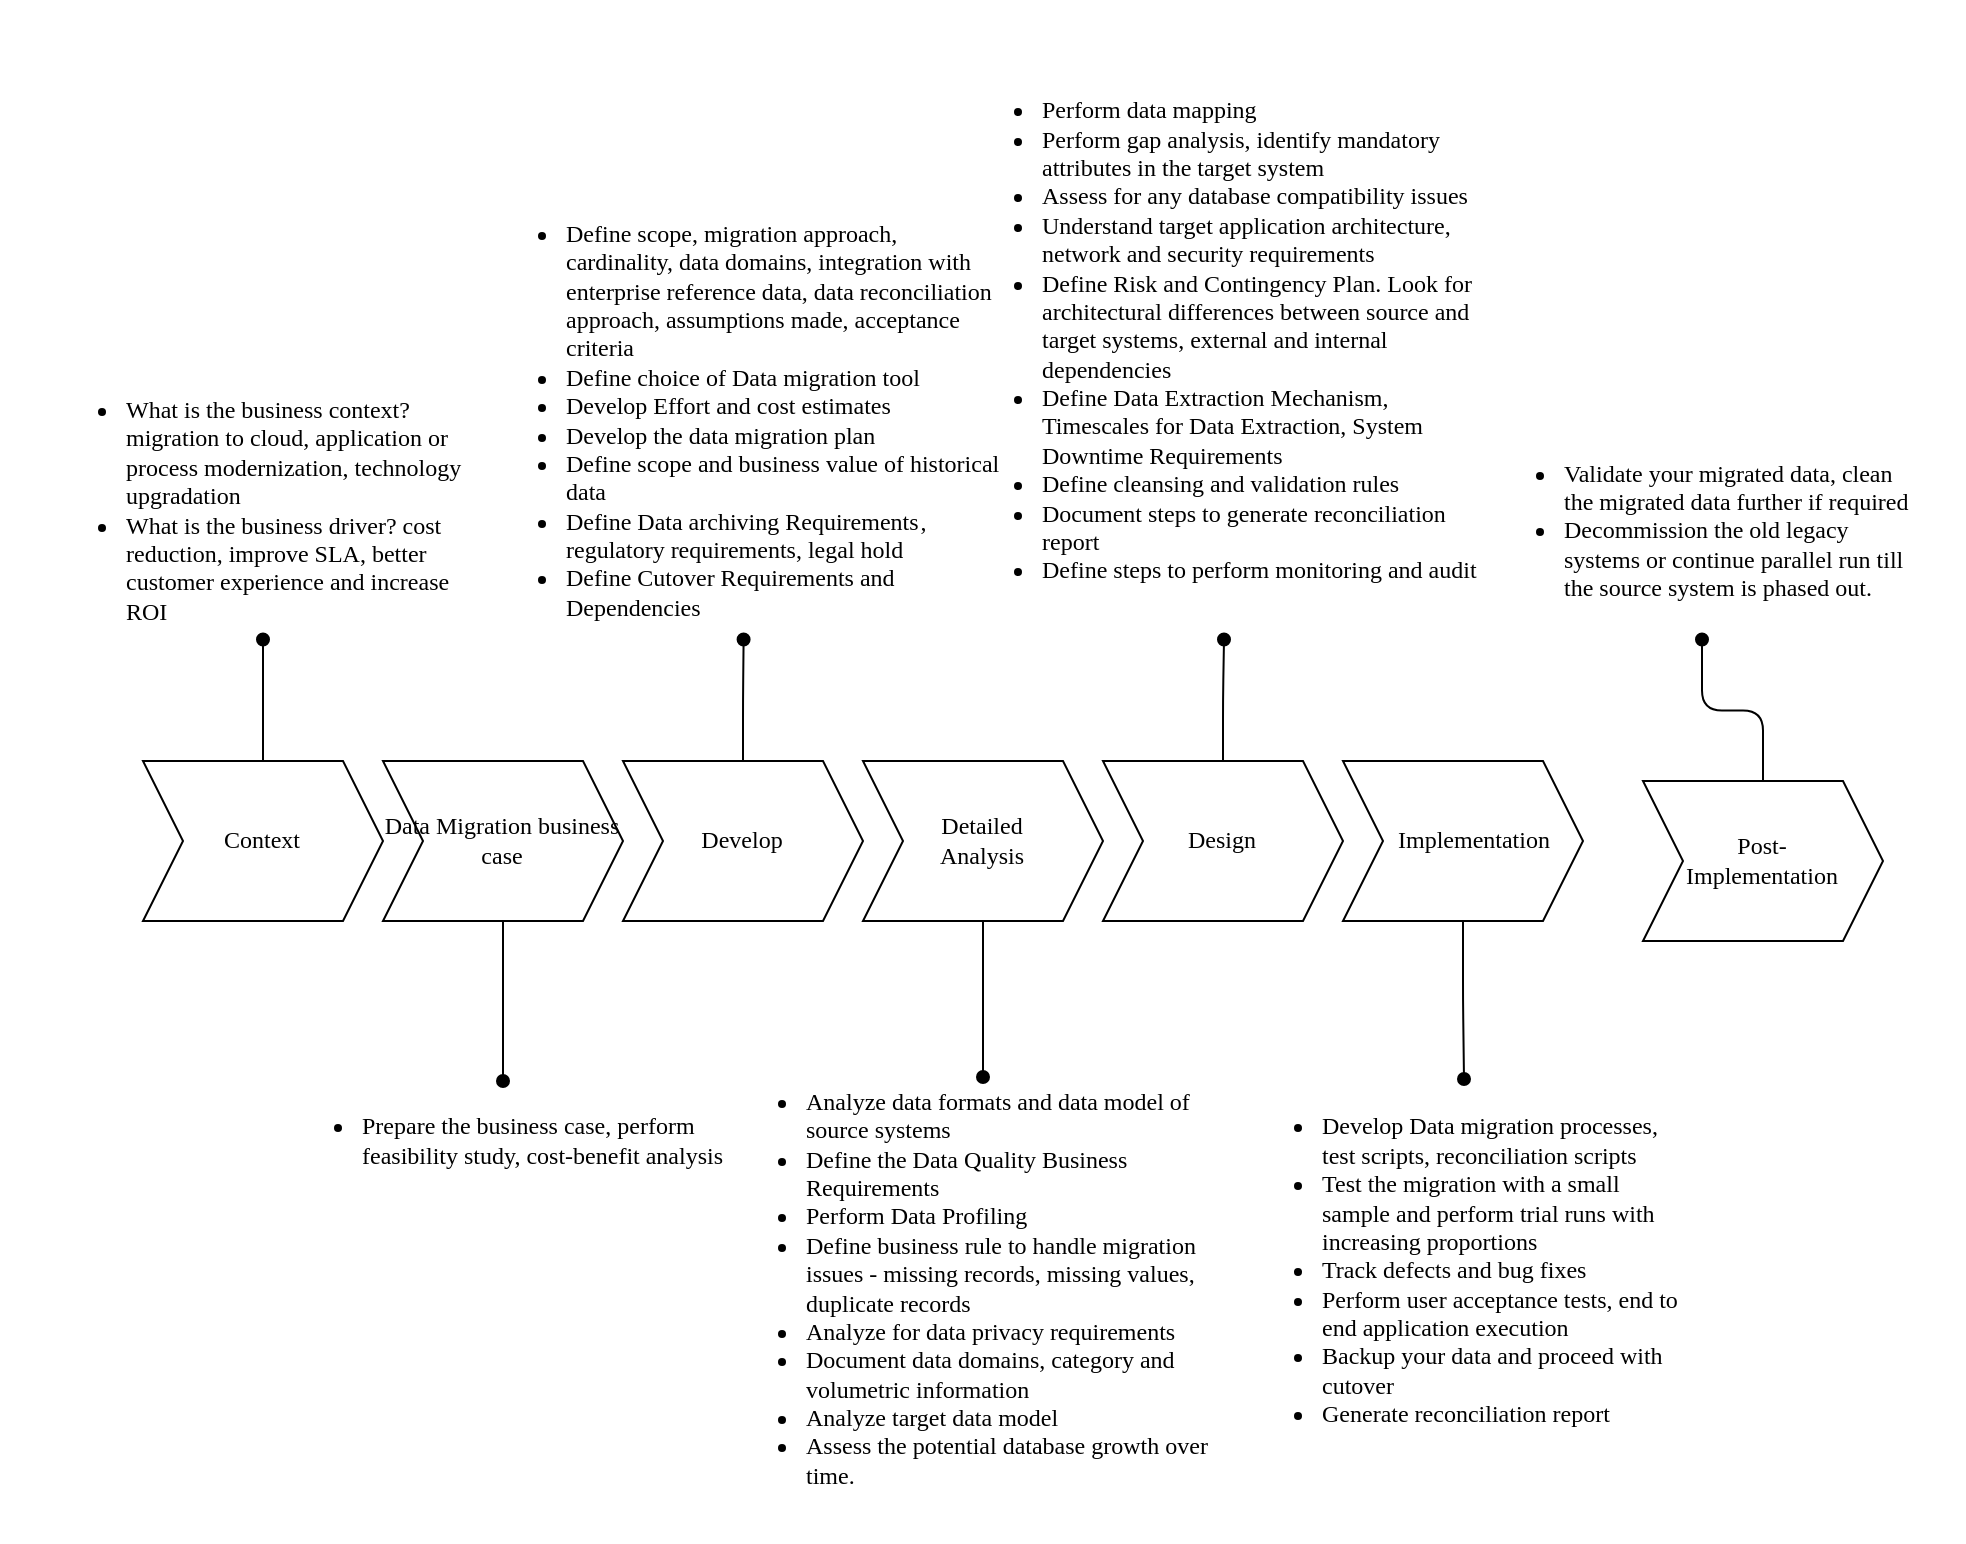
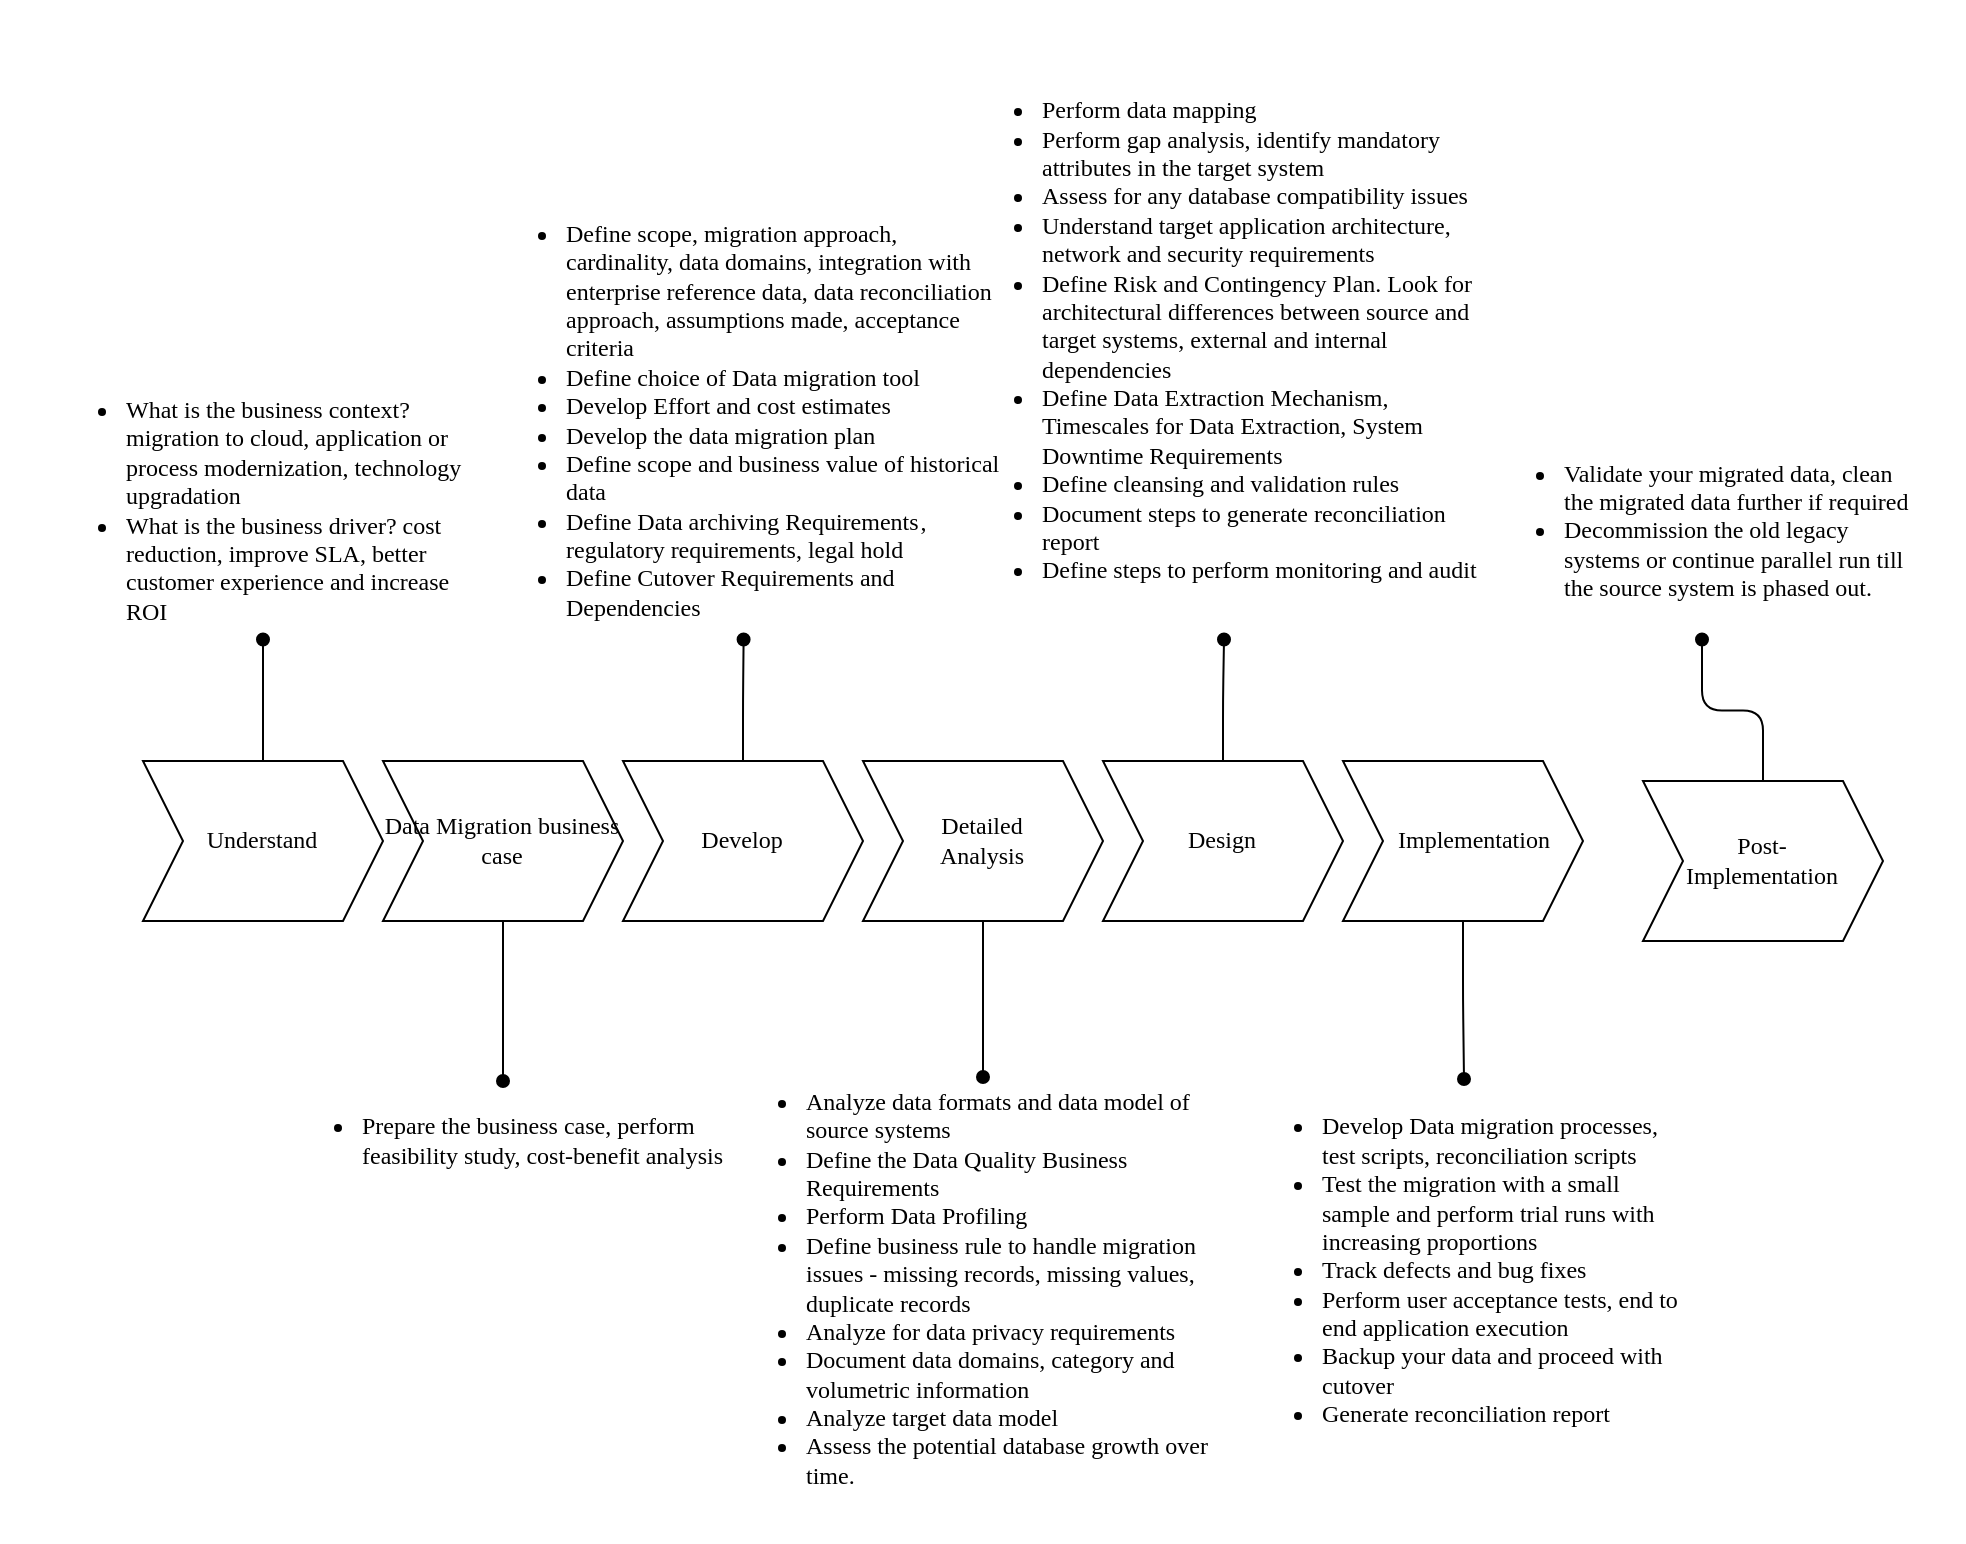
node "Context": label "Context" -> "Understand"
